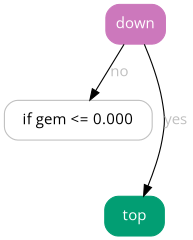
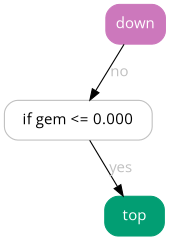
edge "down" -> "top": now "if gem <= 0.000" -> "top"
